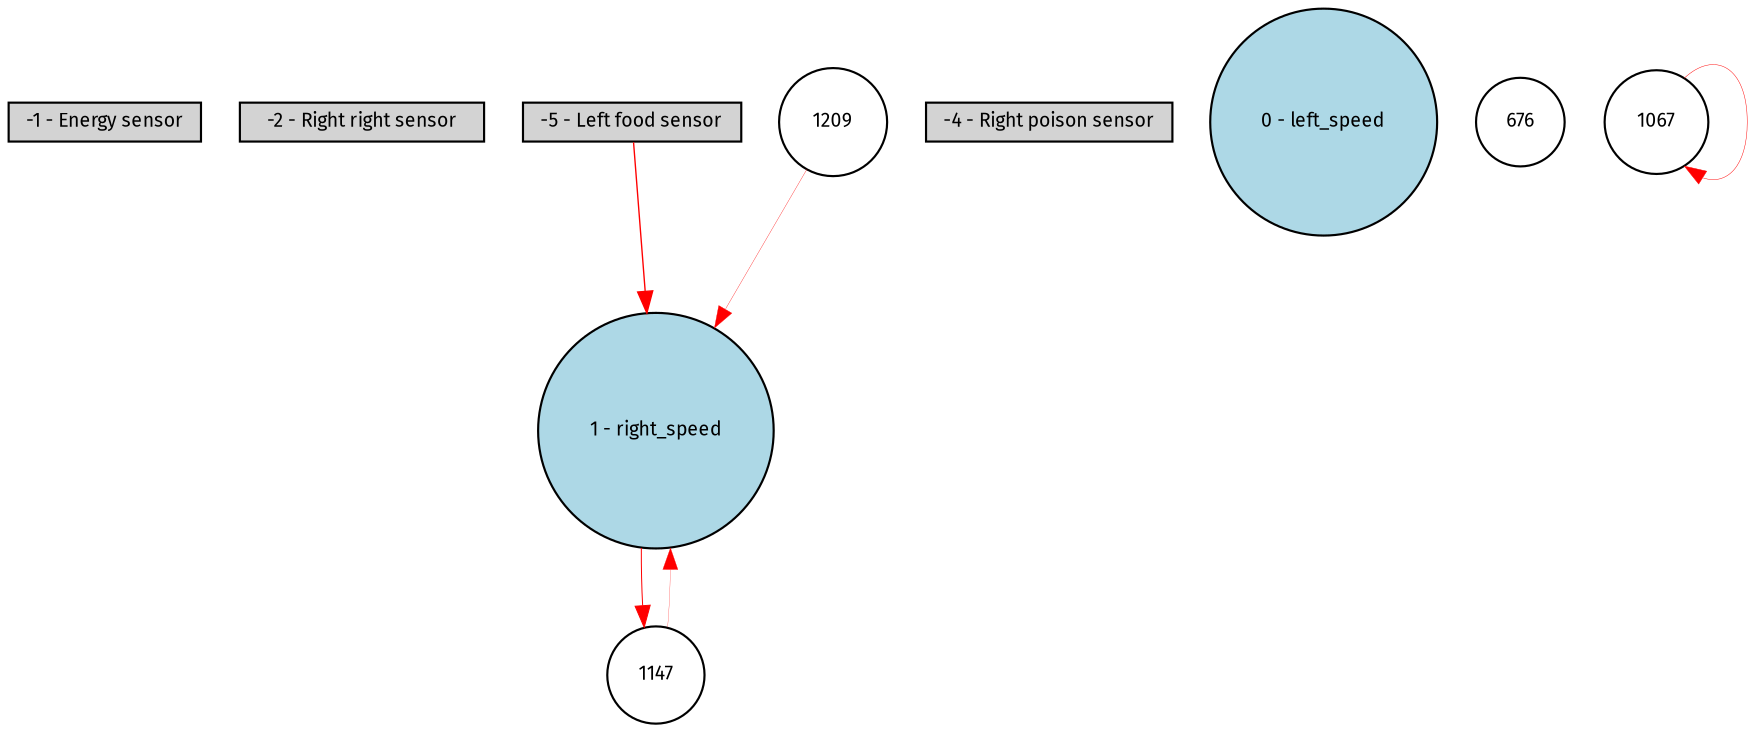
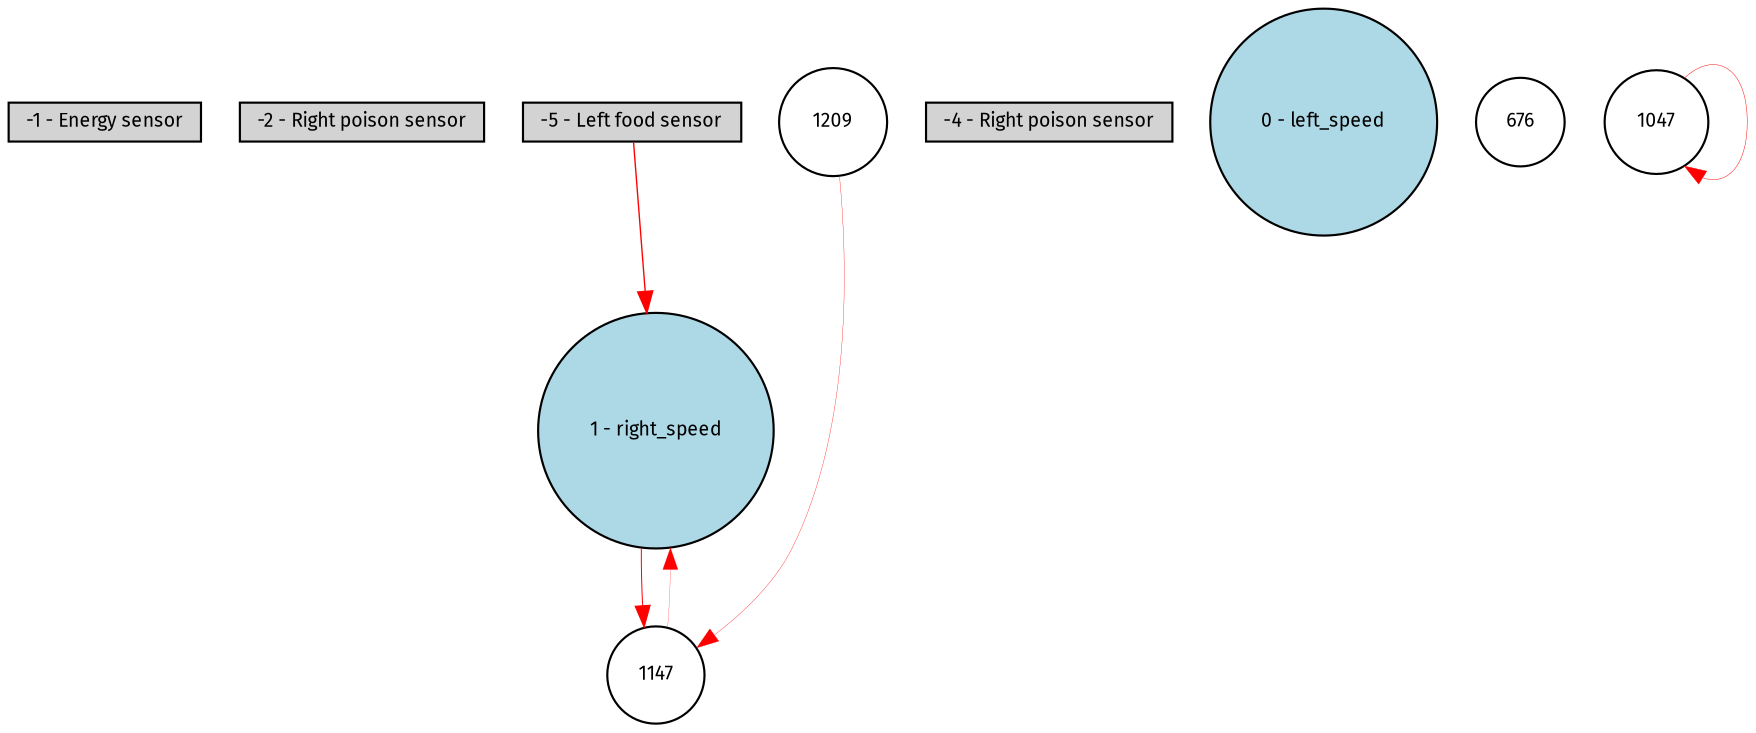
node "-2 - Right right sensor": label "-2 - Right right sensor" -> "-2 - Right poison sensor"
node "1067": label "1067" -> "1047"
edge "1209" -> "1 - right_speed": now "1209" -> "1147"
